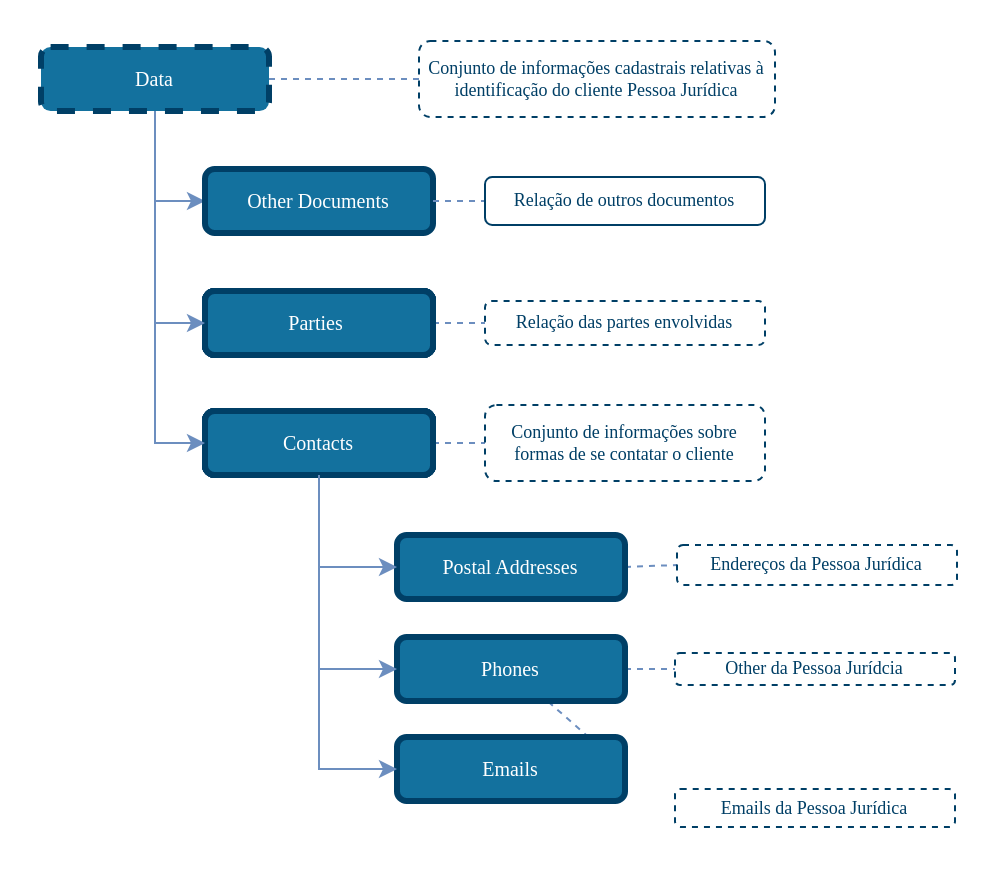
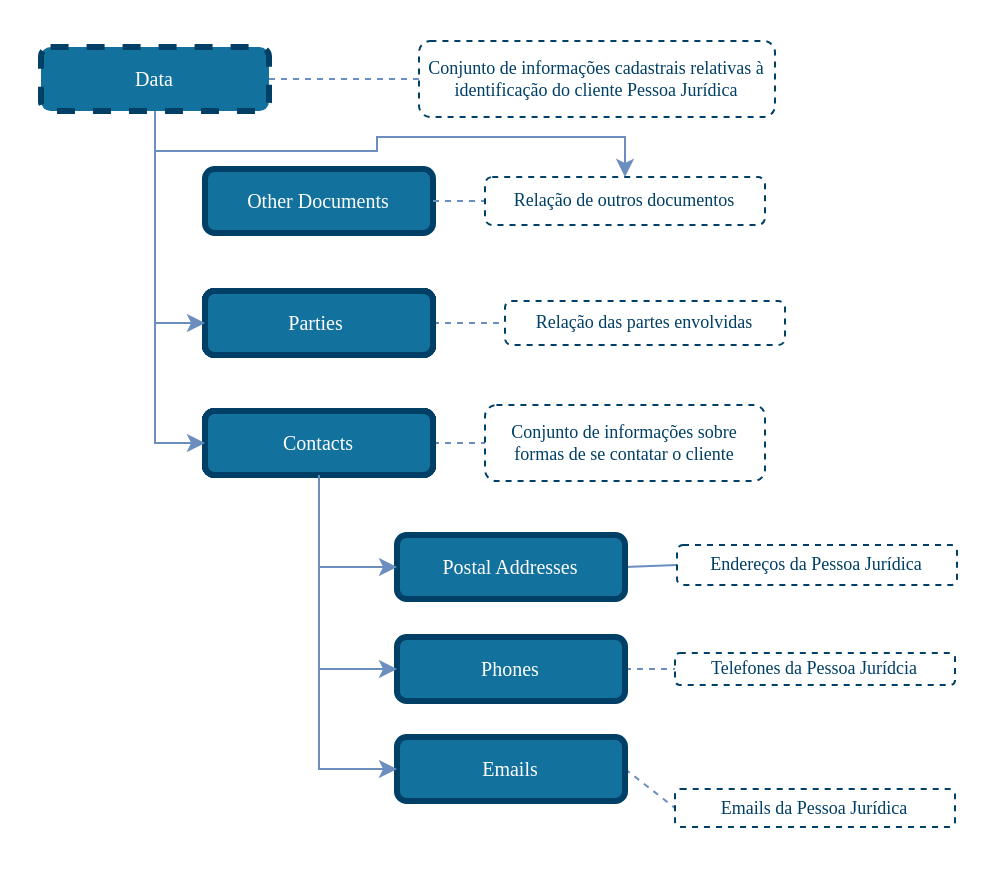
edge "Data" -> "Other Documents": now "Data" -> "Relação de outros documentos"
node "Relação de outros documentos": style solid -> dashed
node "Relação das partes envolvidas": moved (625, 323) -> (645, 323)
edge "Endereços da Pessoa Jurídica" -- "Postal Addresses": style dashed -> solid
node "Other da Pessoa Jurídcia": label "Other da Pessoa Jurídcia" -> "Telefones da Pessoa Jurídcia"
edge "Phones" -- "Emails": now "Emails da Pessoa Jurídica" -- "Emails"
